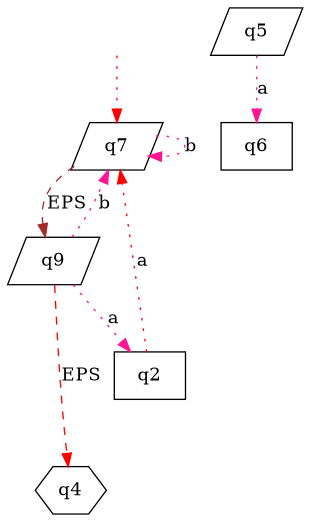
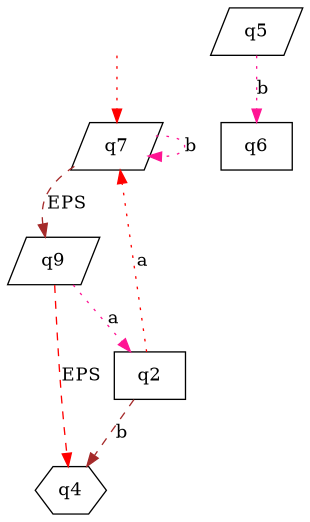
edge "q5" -> "q6": label "a" -> "b"
edge "q9" -> "q7": removed, label "b"
edge "q2" -> "q4": added, label "b"
